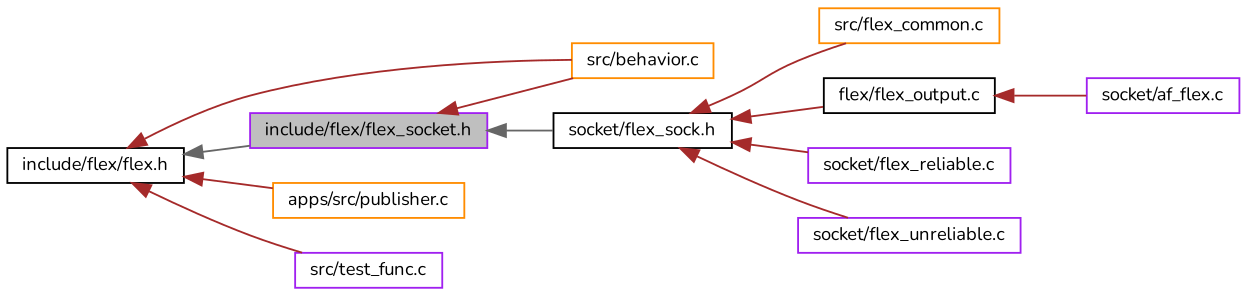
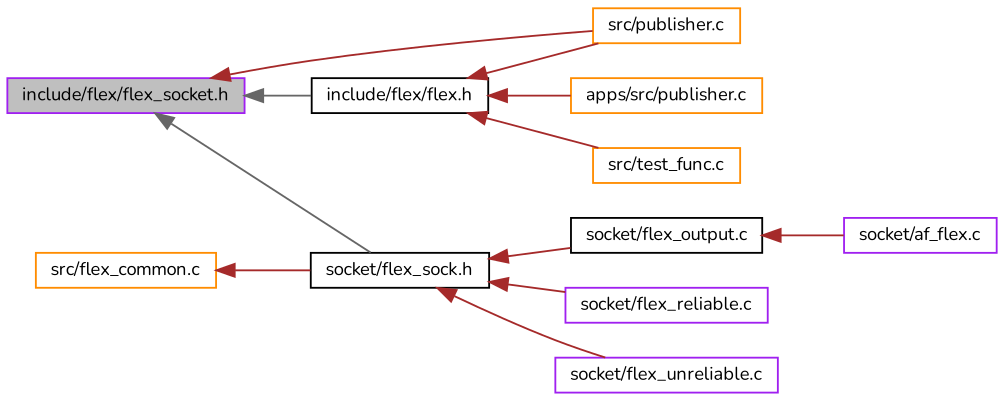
node "src/behavior.c": label "src/behavior.c" -> "src/publisher.c"
edge "src/flex_common.c" -> "socket/flex_sock.h": reversed
node "flex/flex_output.c": label "flex/flex_output.c" -> "socket/flex_output.c"
edge "include/flex/flex_socket.h" -> "include/flex/flex.h": reversed
node "src/test_func.c": color purple -> darkorange
